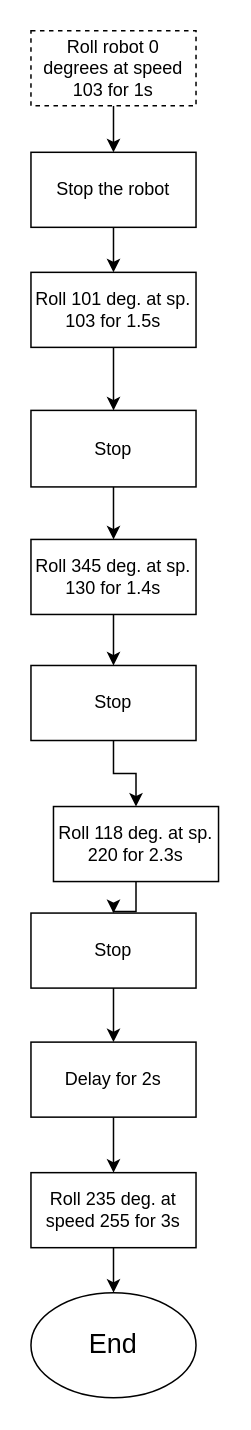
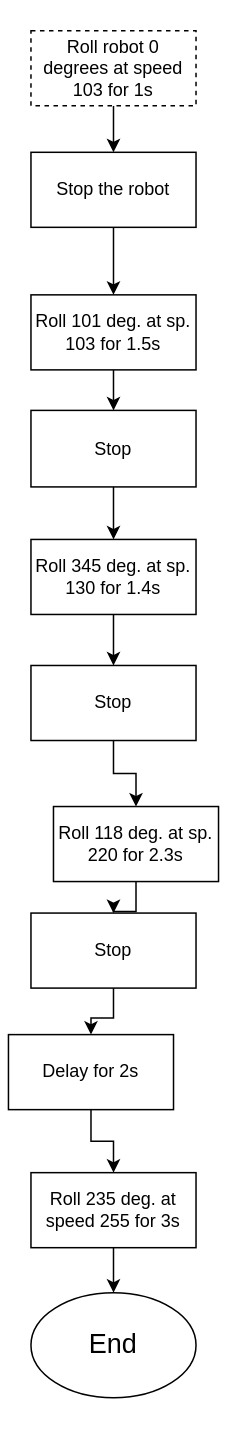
node "Roll 101 deg. at sp. 103 for 1.5s": moved (113, 310) -> (113, 332)
node "Delay for 2s": moved (113, 1079) -> (91, 1072)
